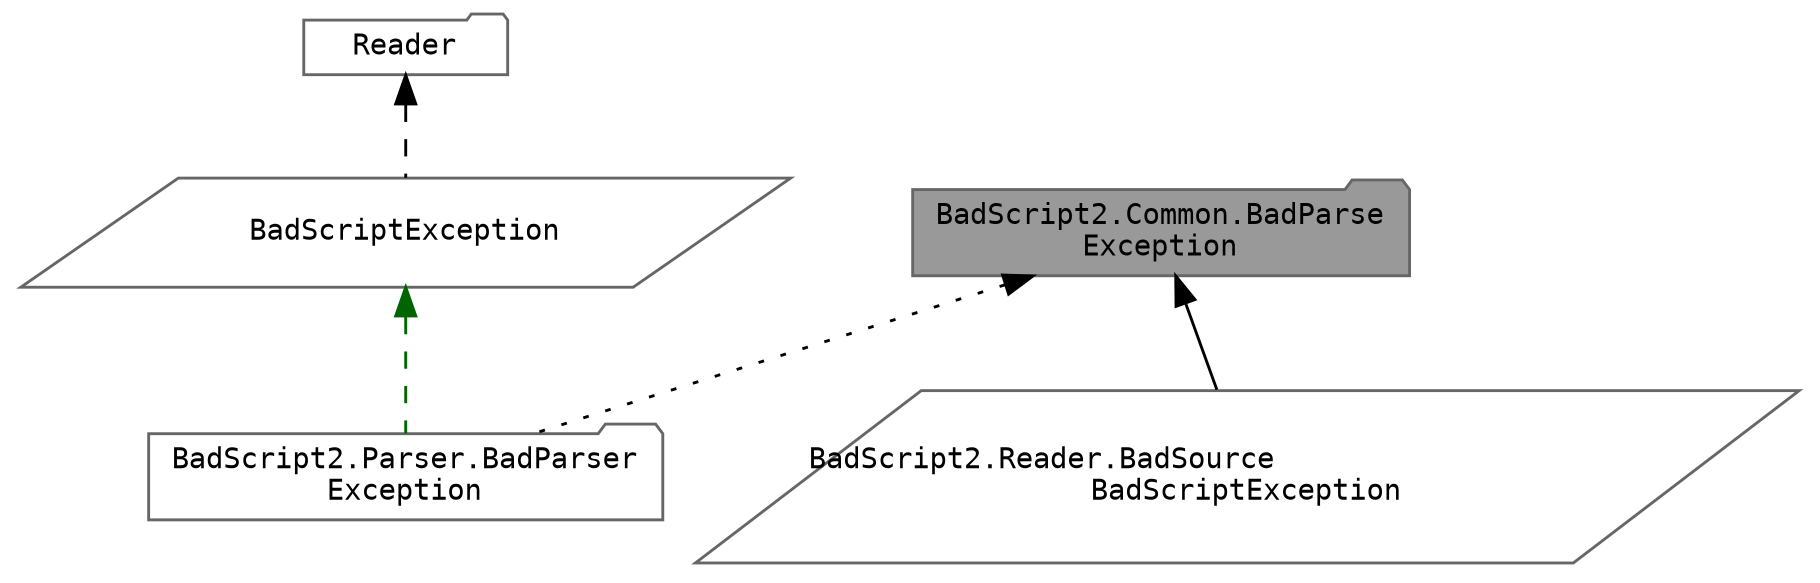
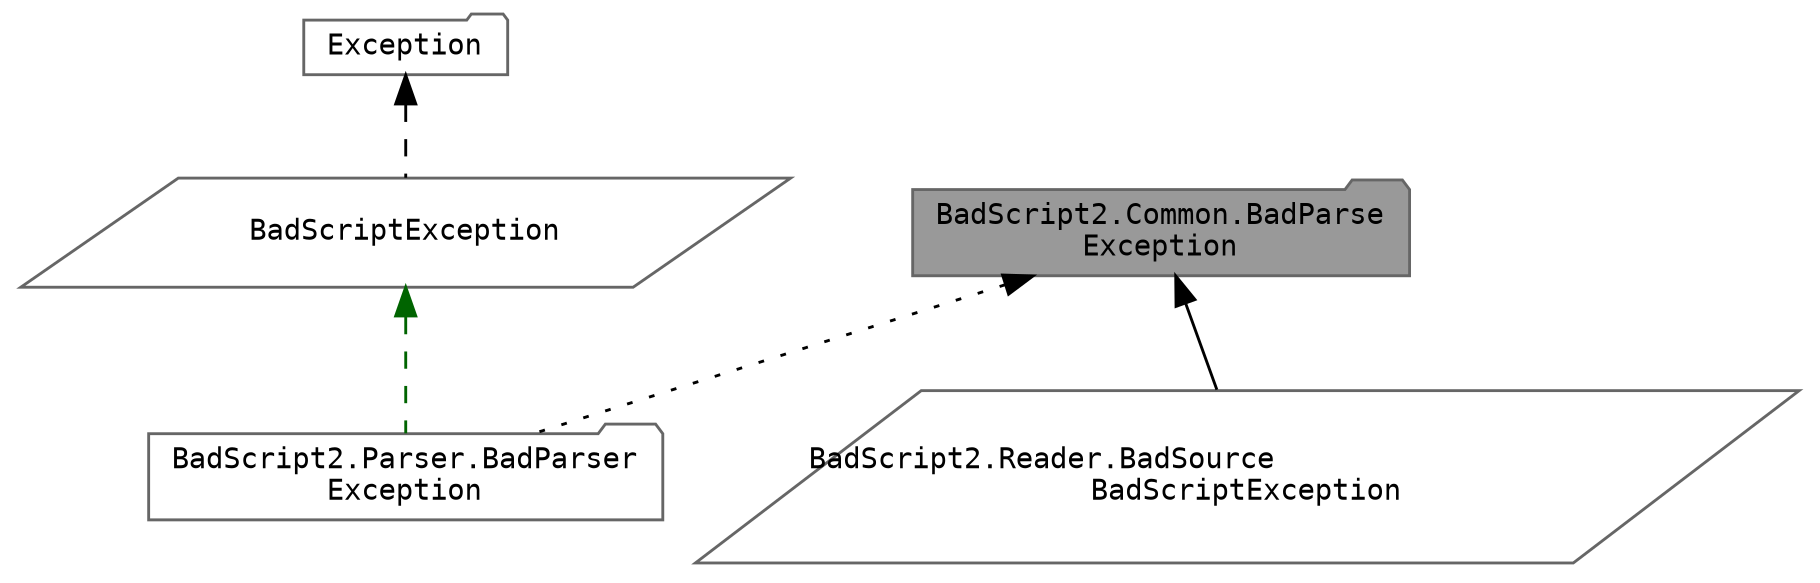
node "Reader": label "Reader" -> "Exception"
